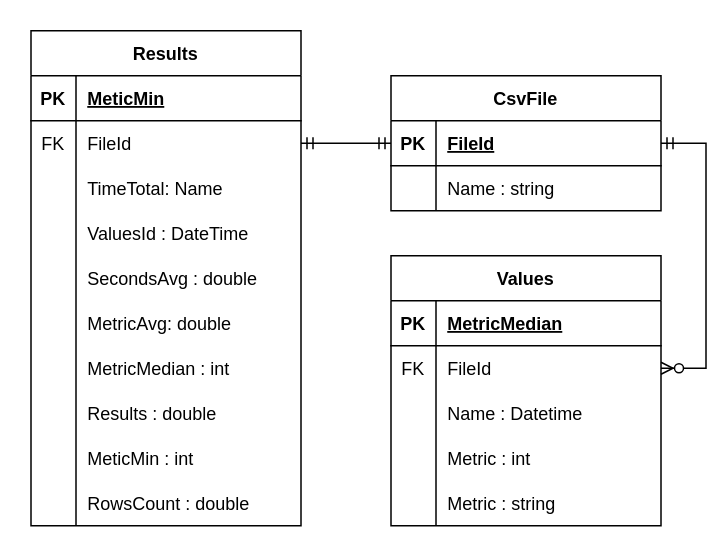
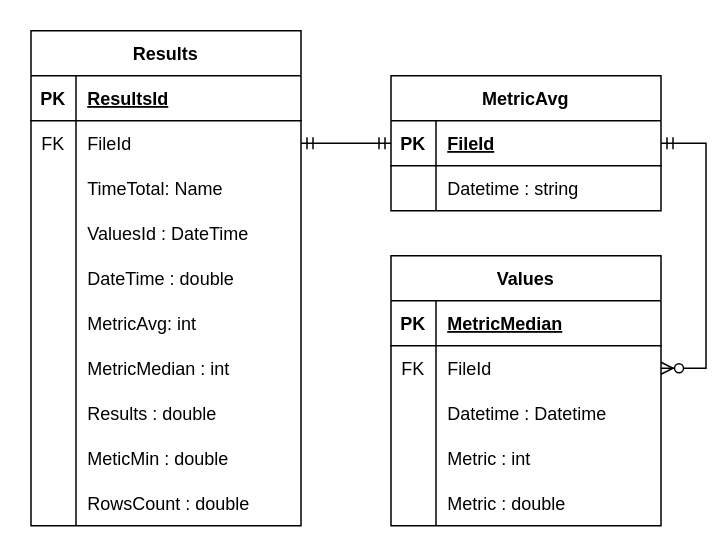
node "MeticMin": label "MeticMin" -> "ResultsId"
node "CsvFile": label "CsvFile" -> "MetricAvg"
node "Name : string": label "Name : string" -> "Datetime : string"
node "SecondsAvg : double": label "SecondsAvg : double" -> "DateTime : double"
node "MetricAvg: double": label "MetricAvg: double" -> "MetricAvg: int"
node "Name : Datetime": label "Name : Datetime" -> "Datetime : Datetime"
node "MeticMin : int": label "MeticMin : int" -> "MeticMin : double"
node "Metric : string": label "Metric : string" -> "Metric : double"
